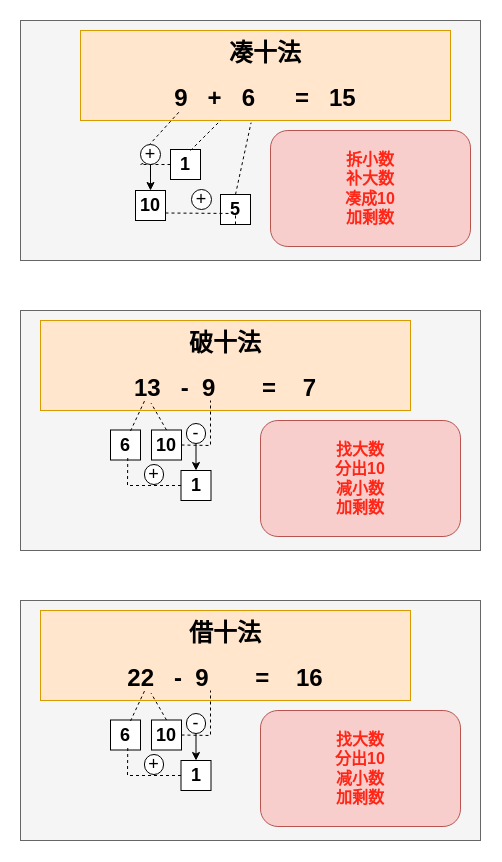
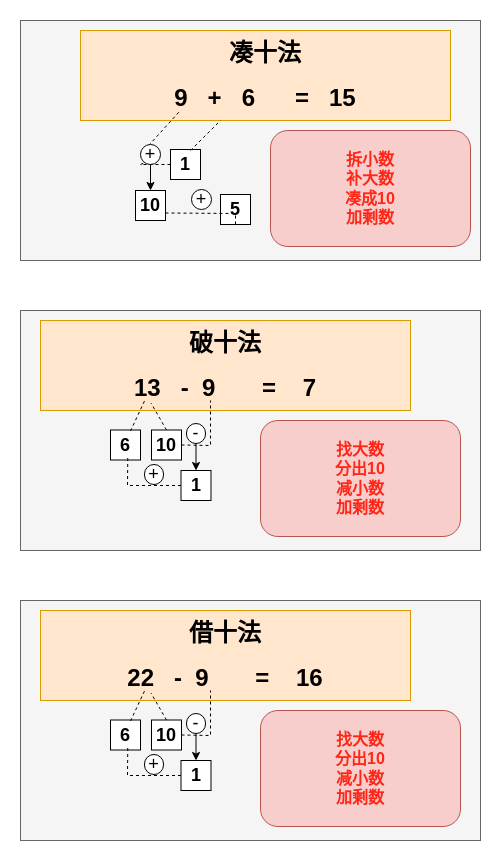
edge "凑十法9 + 6 = 15" -- "5": removed
